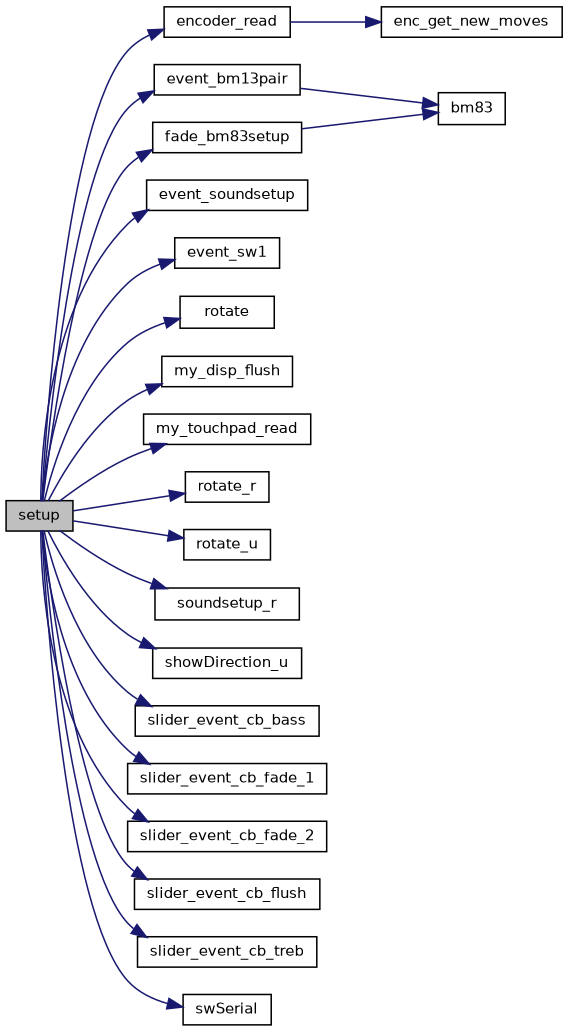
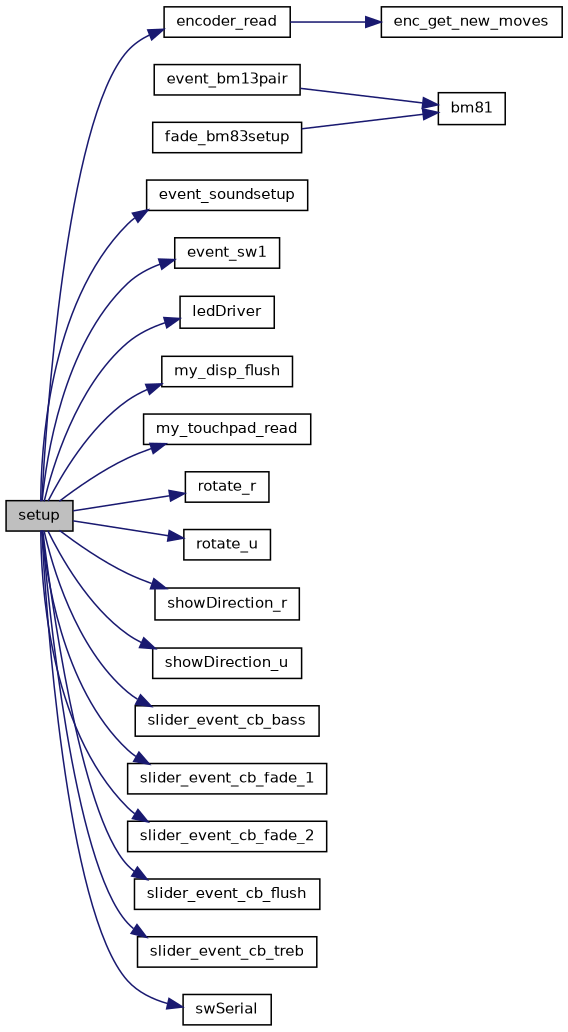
node "bm83": label "bm83" -> "bm81"
edge "setup" -> "event_bm13pair": removed
edge "setup" -> "fade_bm83setup": removed
node "rotate": label "rotate" -> "ledDriver"
node "soundsetup_r": label "soundsetup_r" -> "showDirection_r"
